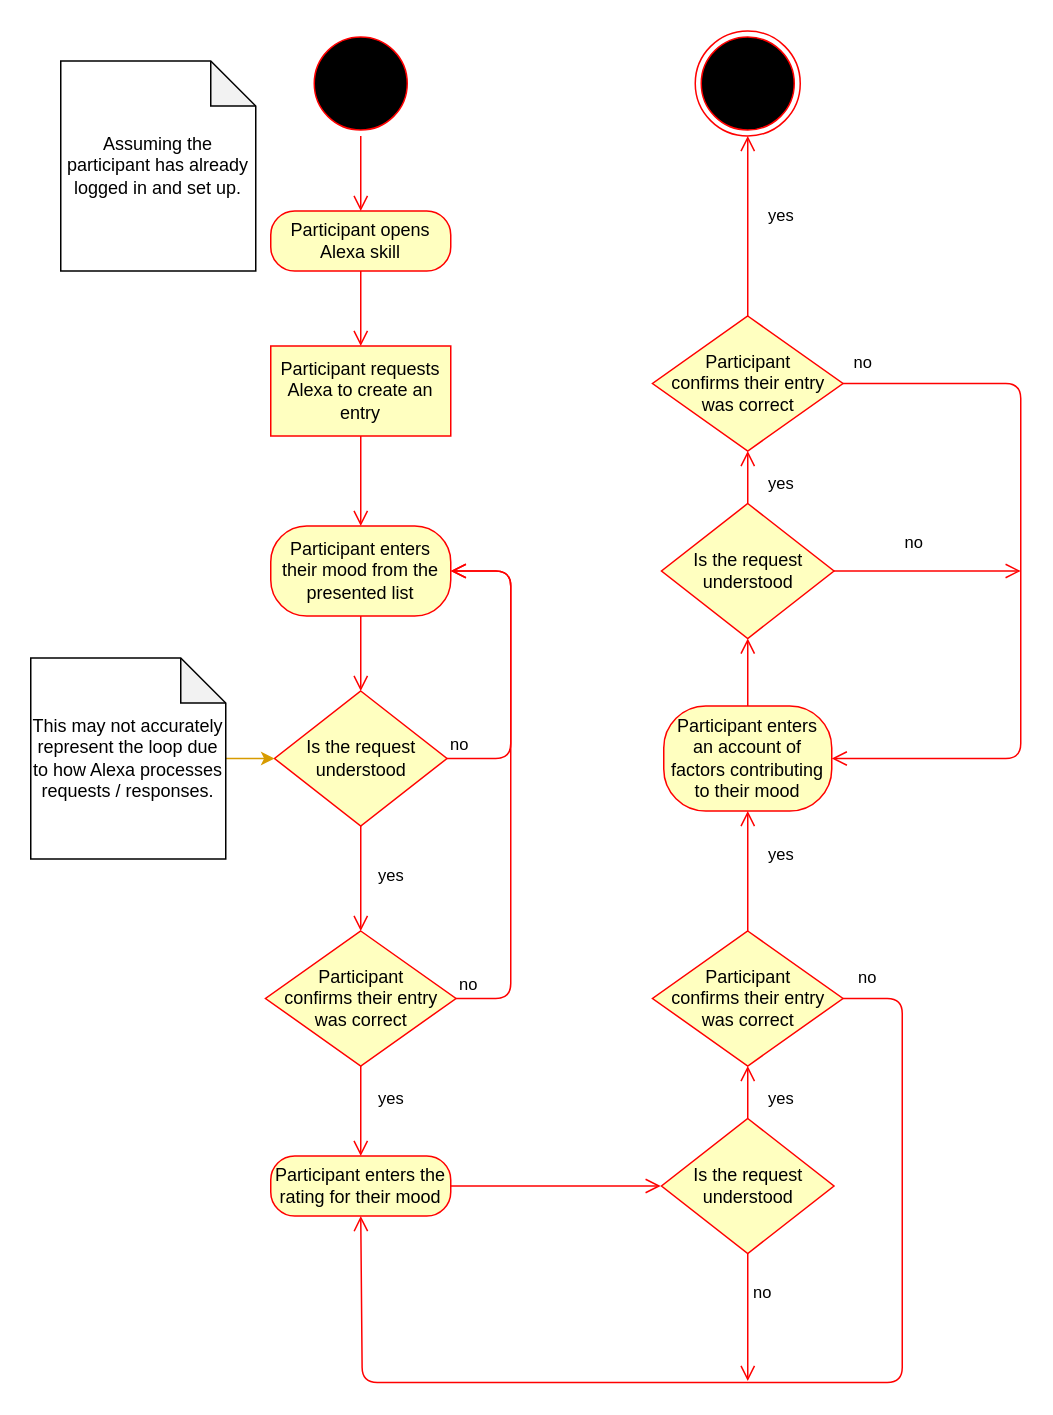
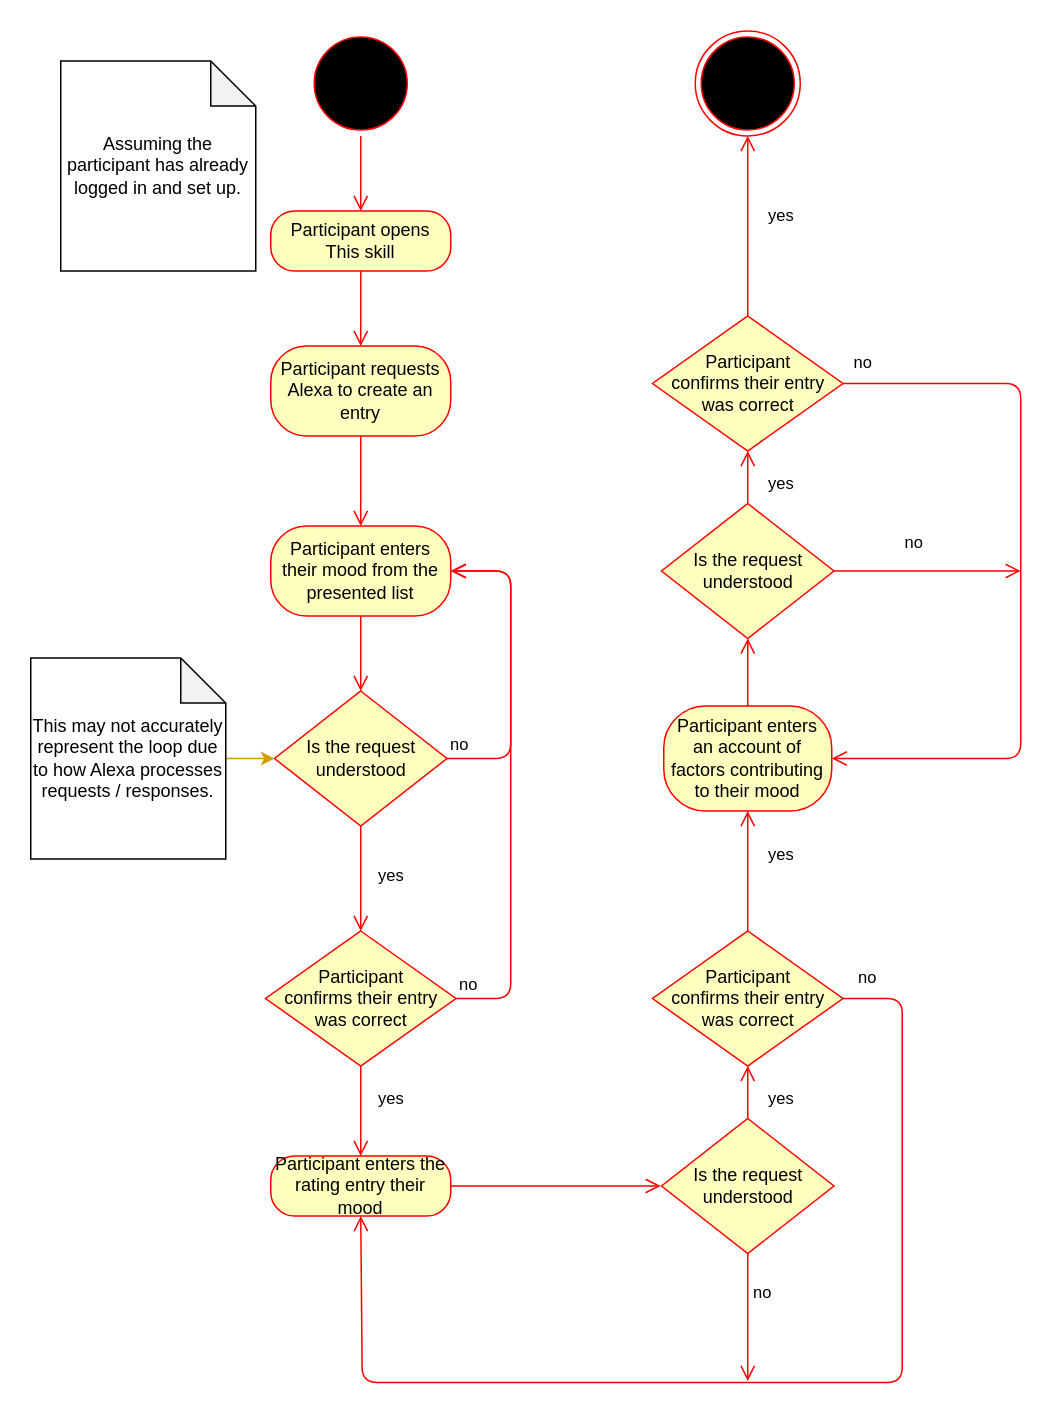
node "Participant opens Alexa skill": label "Participant opens Alexa skill" -> "Participant opens This skill"
node "Participant requests Alexa to create an entry": shape rectangle -> rounded rectangle
node "Participant enters the rating for their mood": label "Participant enters the rating for their mood" -> "Participant enters the rating entry their mood"
